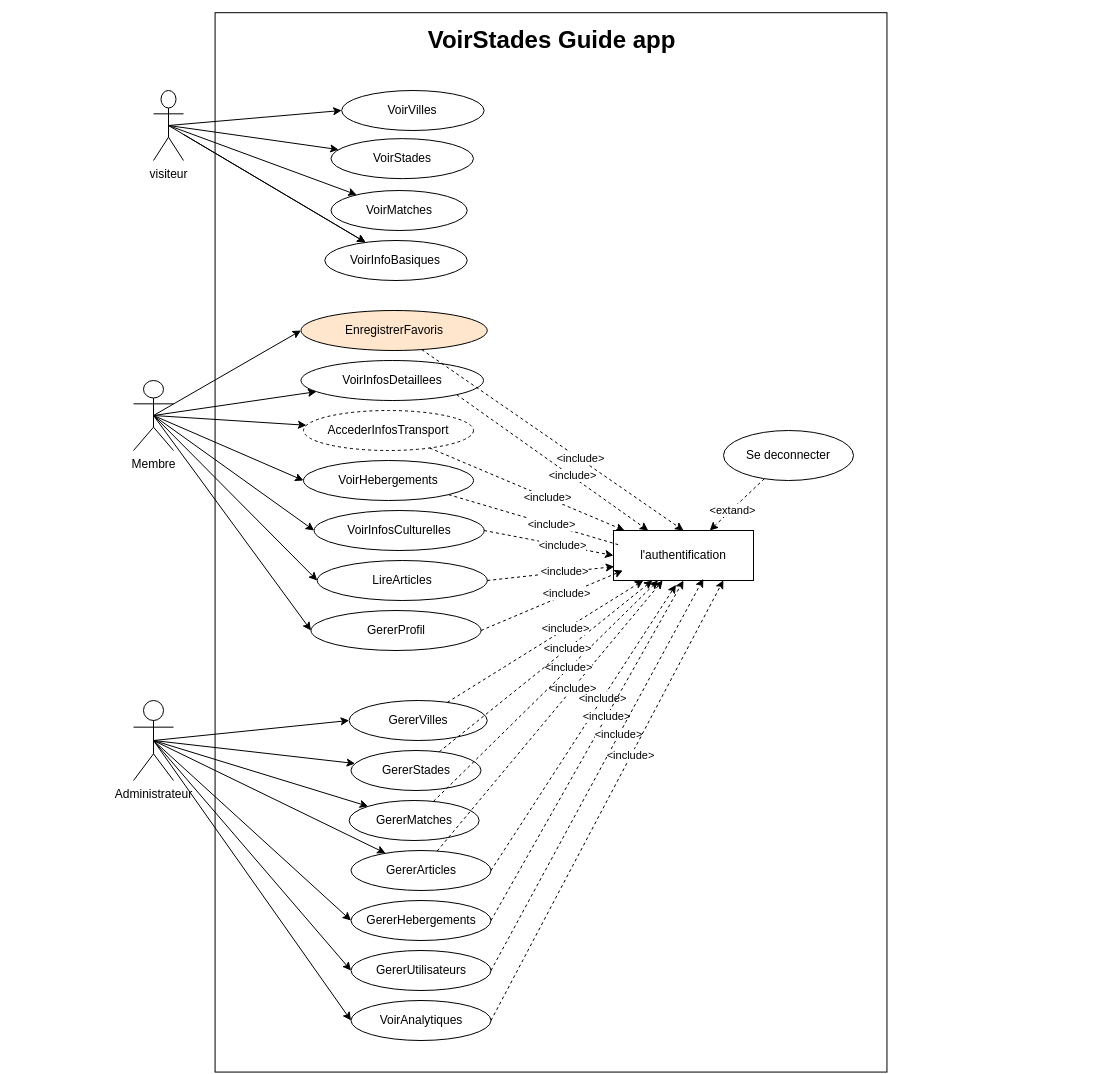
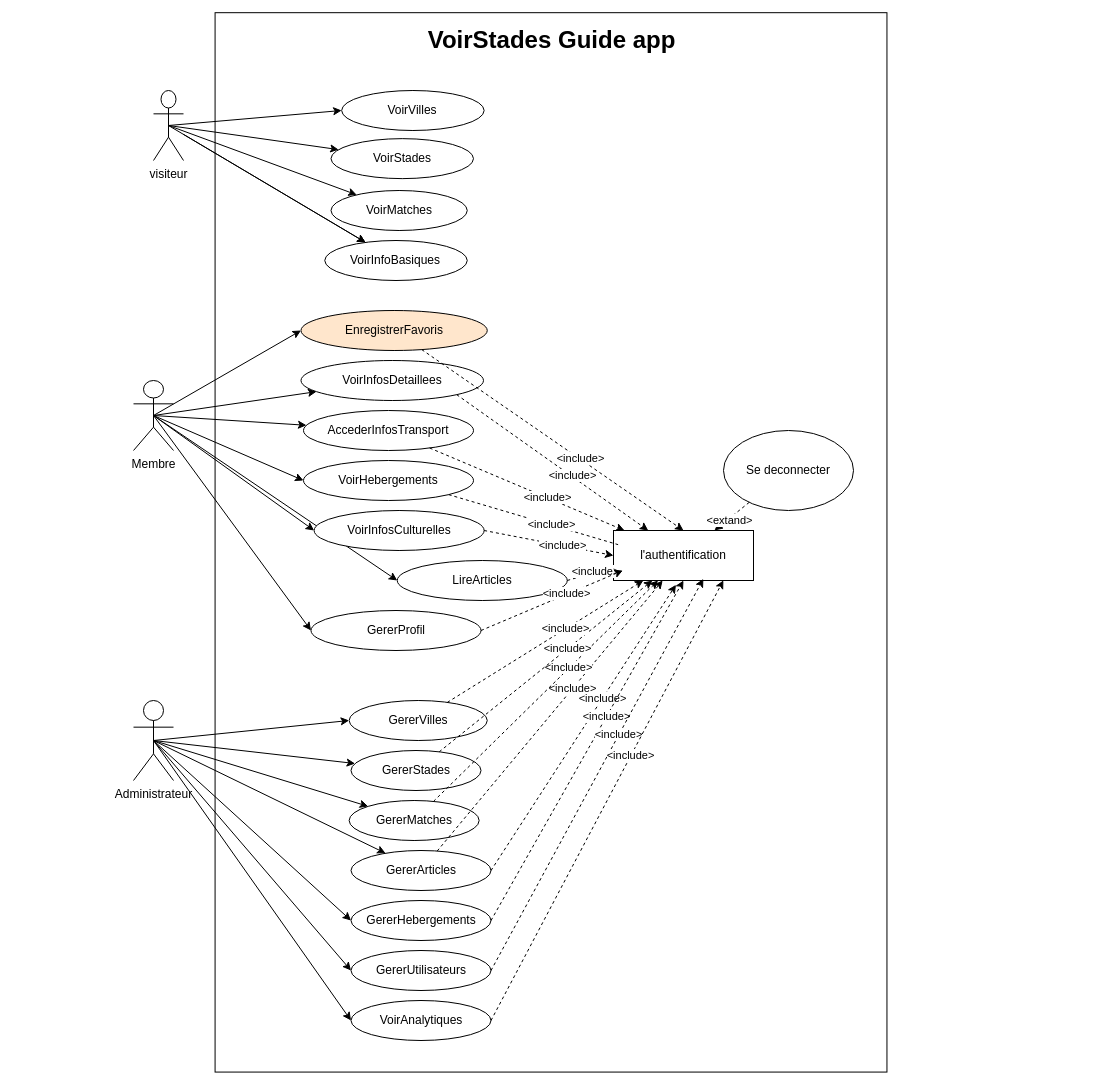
node "AccederInfosTransport": style dashed -> solid
node "Se deconnecter": size 130x50 -> 130x80
node "LireArticles": moved (402, 581) -> (482, 581)
